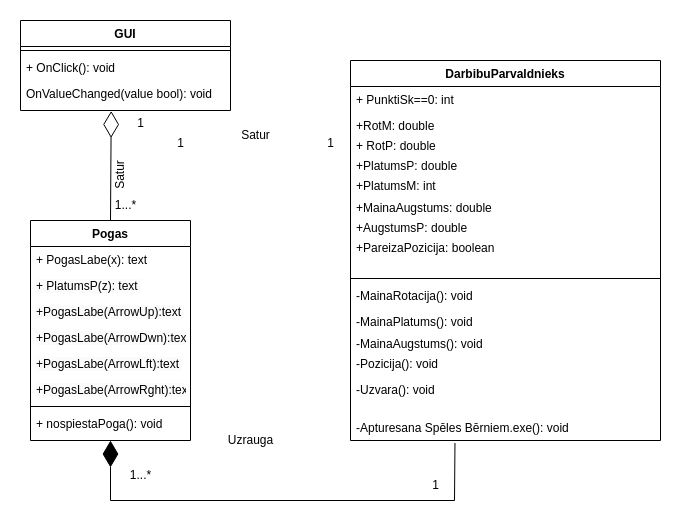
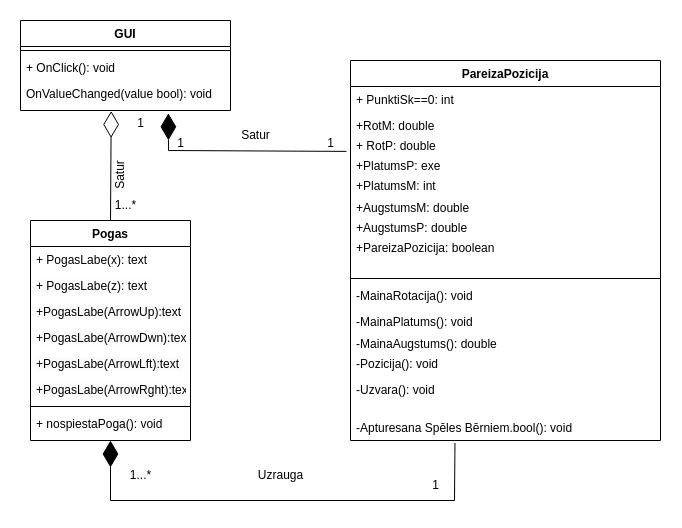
node "DarbibuParvaldnieks": label "DarbibuParvaldnieks" -> "PareizaPozicija"
edge "+ RotP: double" -> "OnValueChanged(value bool): void": added
node "+PlatumsP: double": label "+PlatumsP: double" -> "+PlatumsP: exe"
node "+MainaAugstums: double": label "+MainaAugstums: double" -> "+AugstumsM: double"
node "+ PlatumsP(z): text": label "+ PlatumsP(z): text" -> "+ PogasLabe(z): text"
node "-MainaAugstums(): void": label "-MainaAugstums(): void" -> "-MainaAugstums(): double"
node "-Apturesana Spēles Bērniem.exe(): void": label "-Apturesana Spēles Bērniem.exe(): void" -> "-Apturesana Spēles Bērniem.bool(): void"
node "Uzrauga": moved (251, 441) -> (281, 476)
